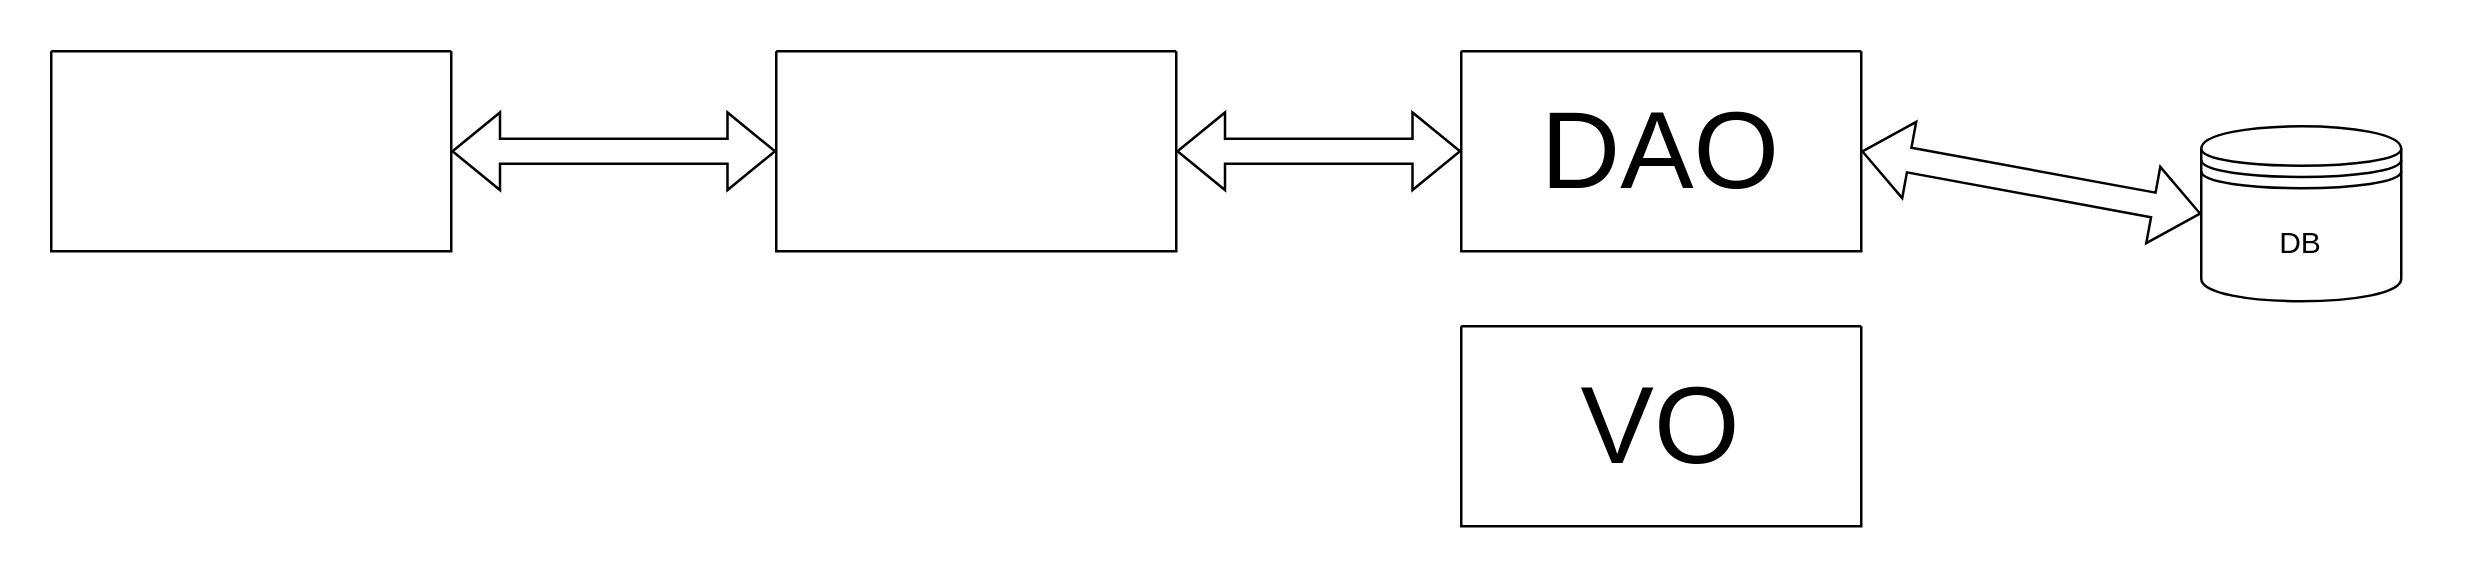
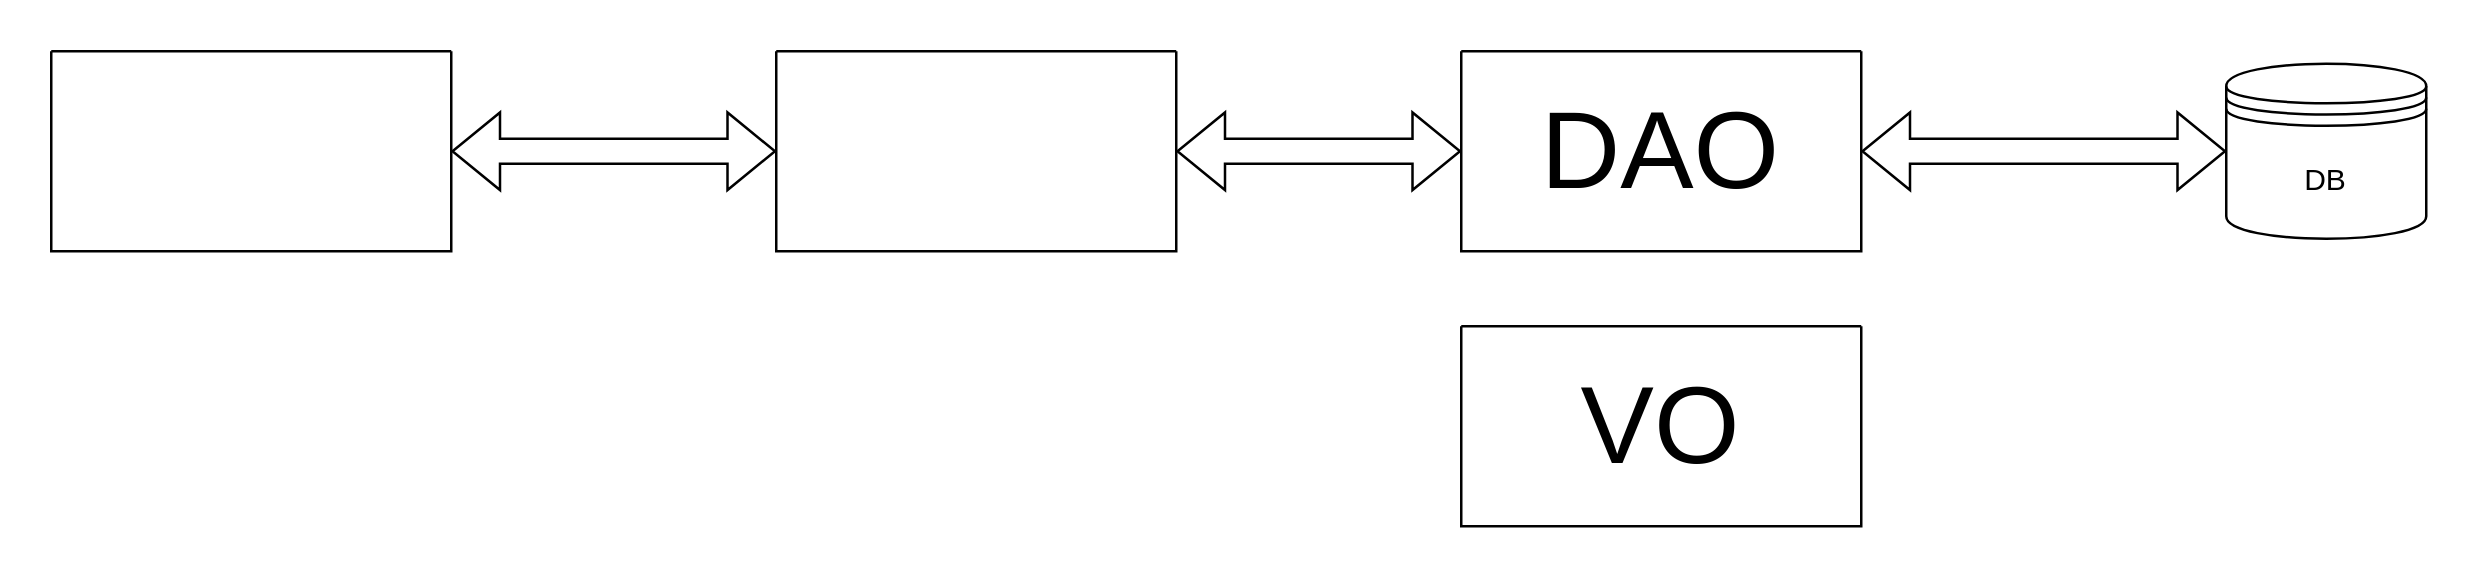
node "DB": moved (2301, 214) -> (2326, 151)
